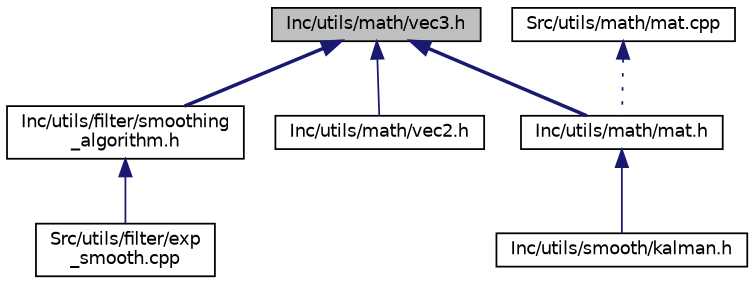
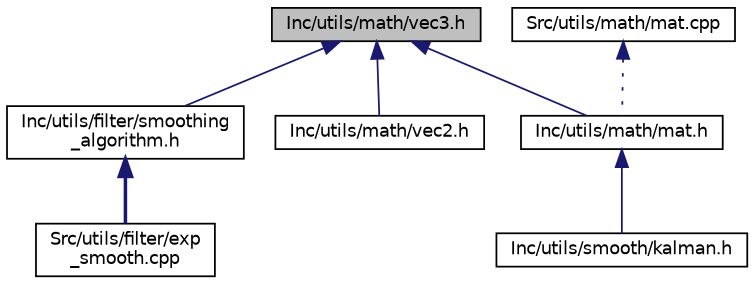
edge "Inc/utils/filter/smoothing _algorithm.h" -> "Inc/utils/math/vec3.h": style bold -> solid
edge "Inc/utils/math/mat.h" -> "Inc/utils/math/vec3.h": style bold -> solid
edge "Src/utils/filter/exp _smooth.cpp" -> "Inc/utils/filter/smoothing _algorithm.h": style solid -> bold
